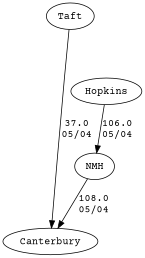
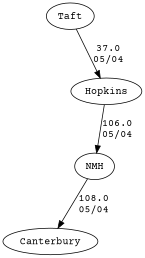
edge "Taft" -> "Canterbury": now "Taft" -> "Hopkins"
